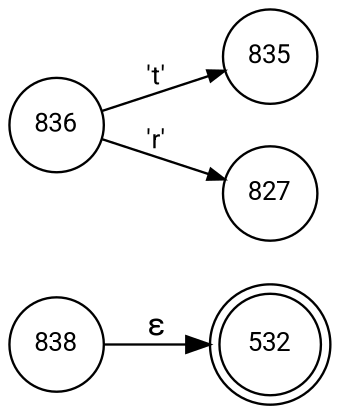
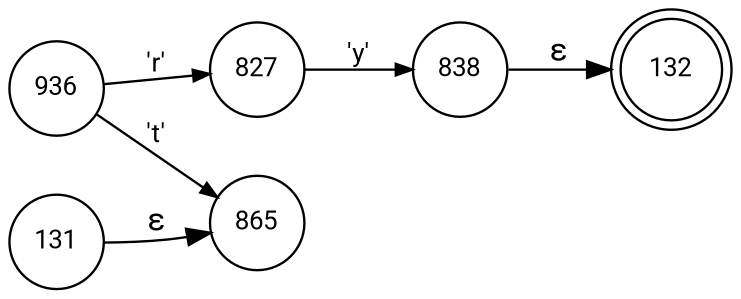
node "835": label "835" -> "865"
edge "827" -> "838": added, label "'y'"
node "836": label "836" -> "936"
node "131": added
node "532": label "532" -> "132"
